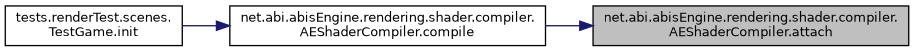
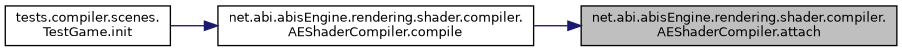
node "tests.renderTest.scenes. TestGame.init": label "tests.renderTest.scenes. TestGame.init" -> "tests.compiler.scenes. TestGame.init"
